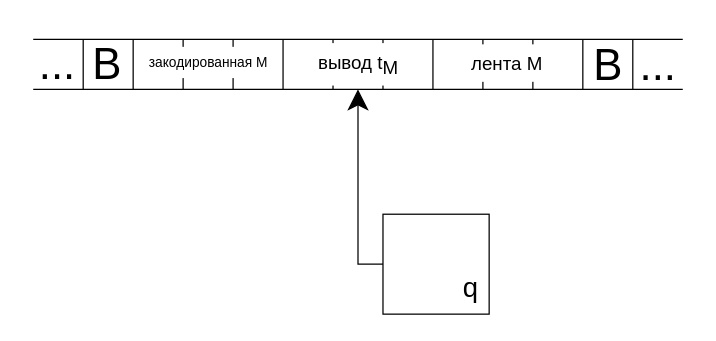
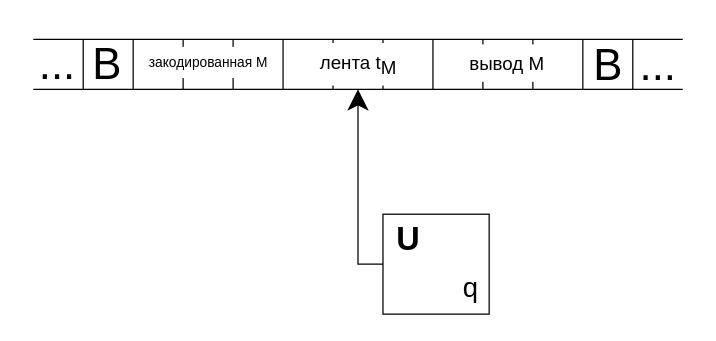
node "лента М": label "лента М" -> "вывод М"
node "вывод tM": label "вывод tM" -> "лента tM"
node "U": added
